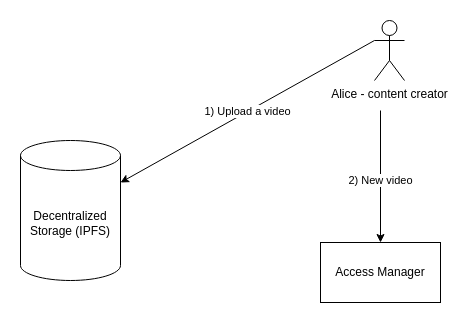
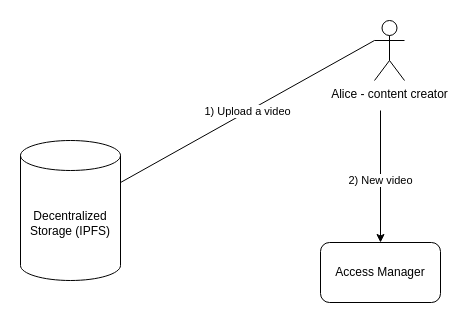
edge "Alice - content creator" -> "Decentralized Storage (IPFS)": arrowhead classic -> none
node "Access Manager": shape rectangle -> rounded rectangle
